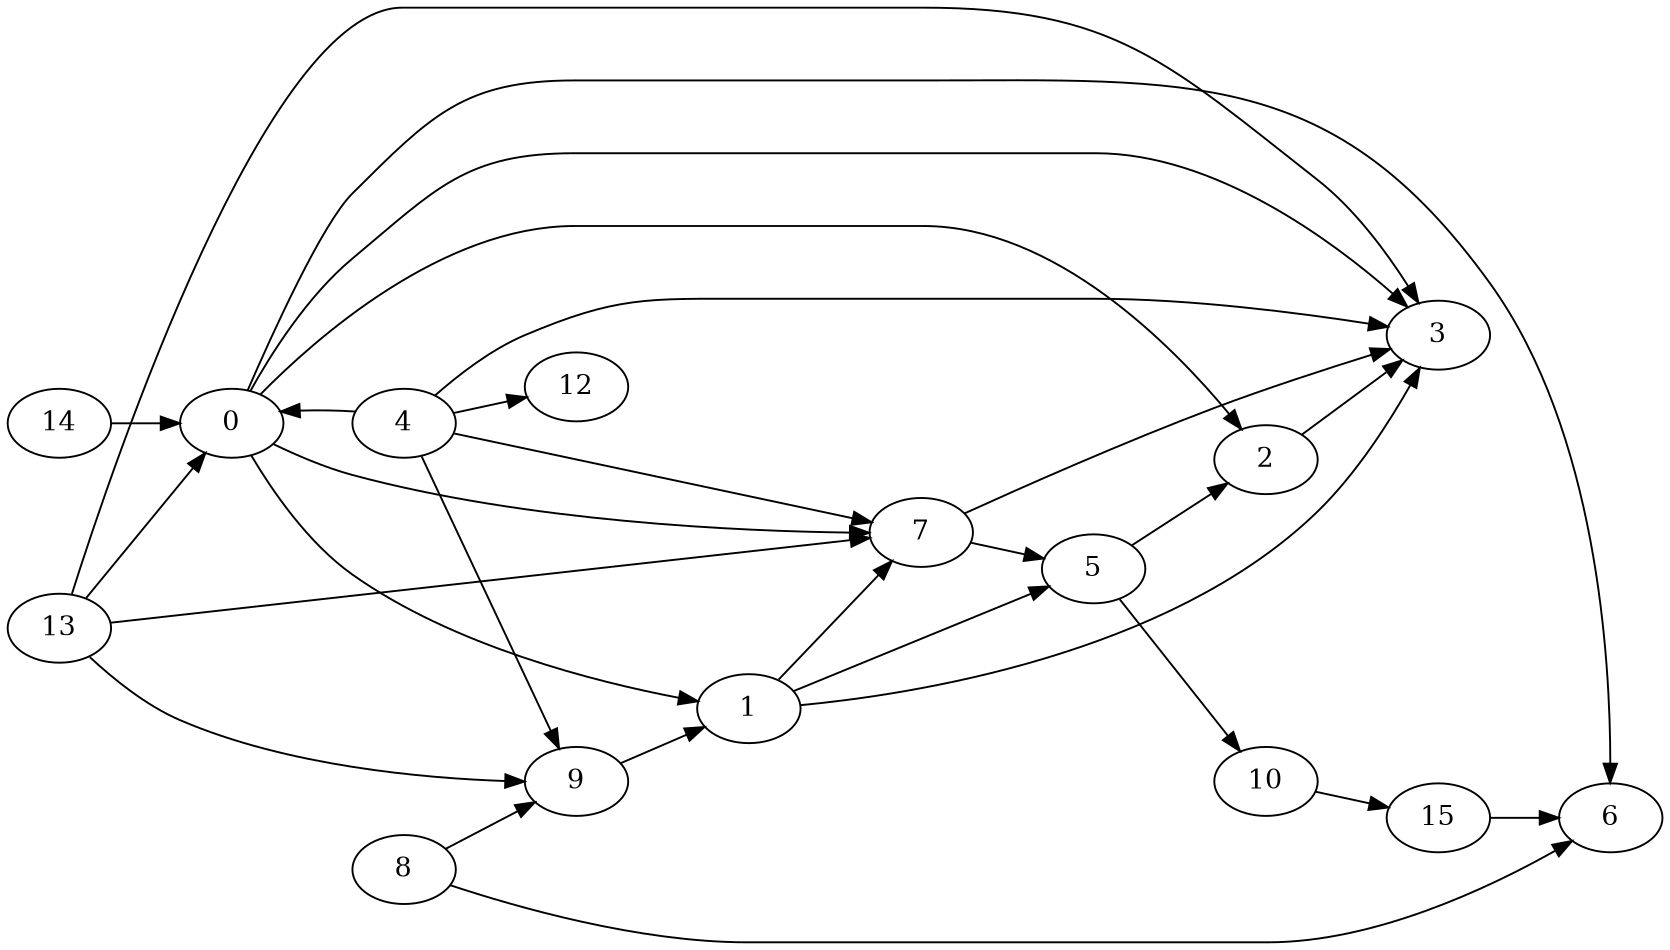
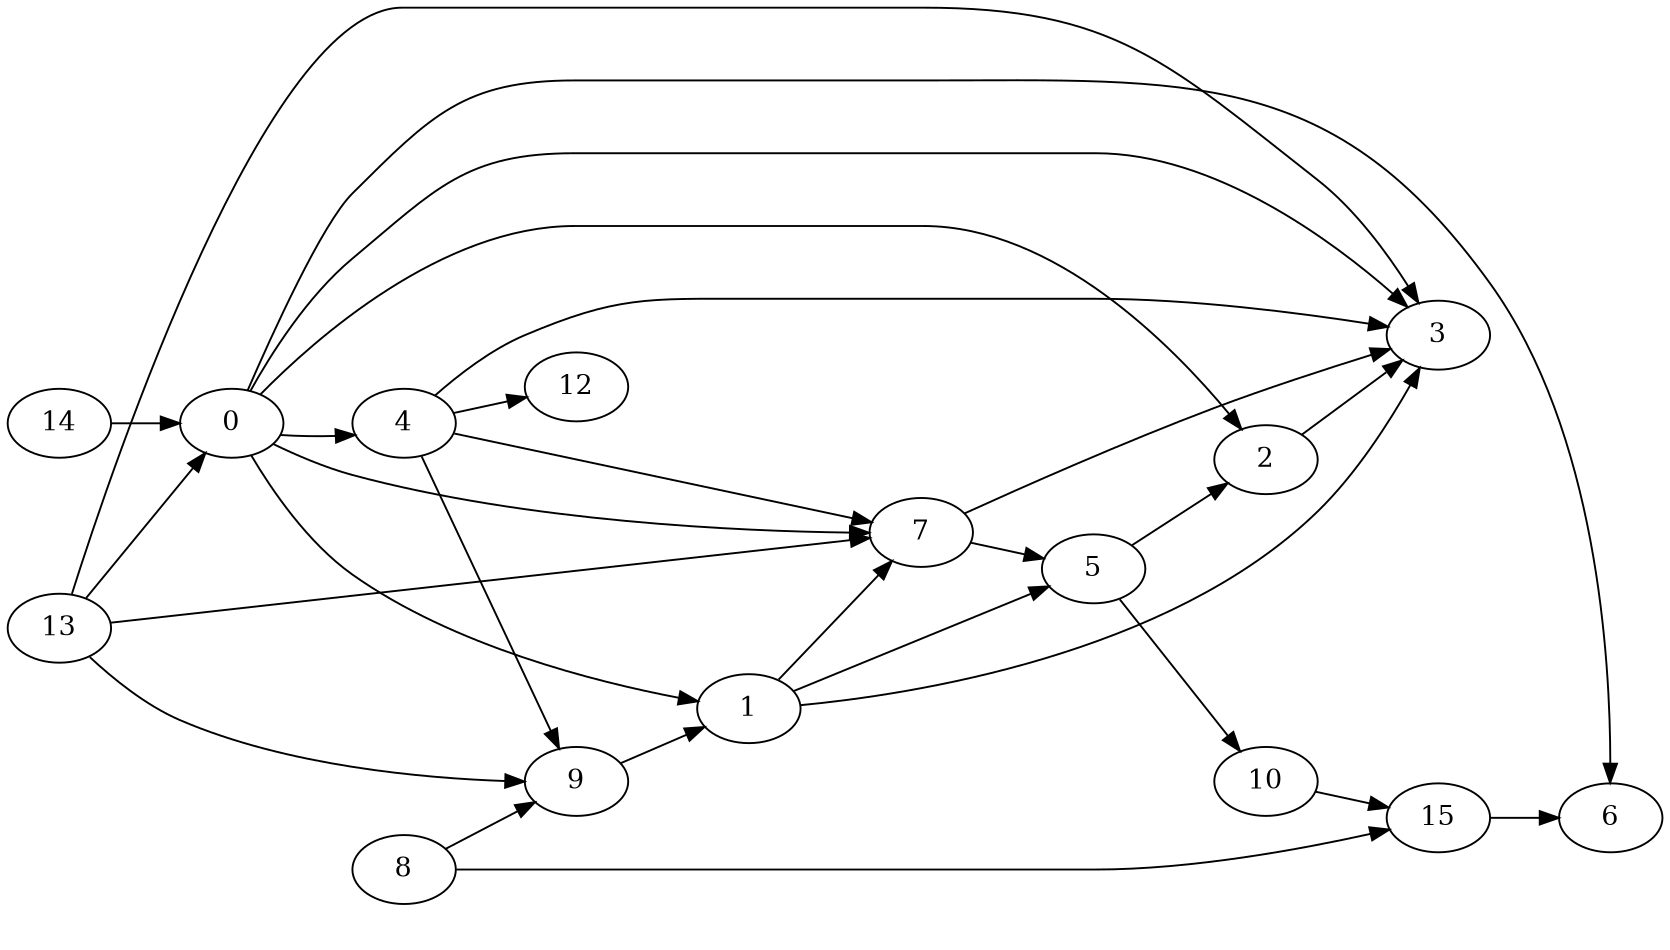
edge "4" -> "0": reversed
edge "8" -> "6": now "8" -> "15"
